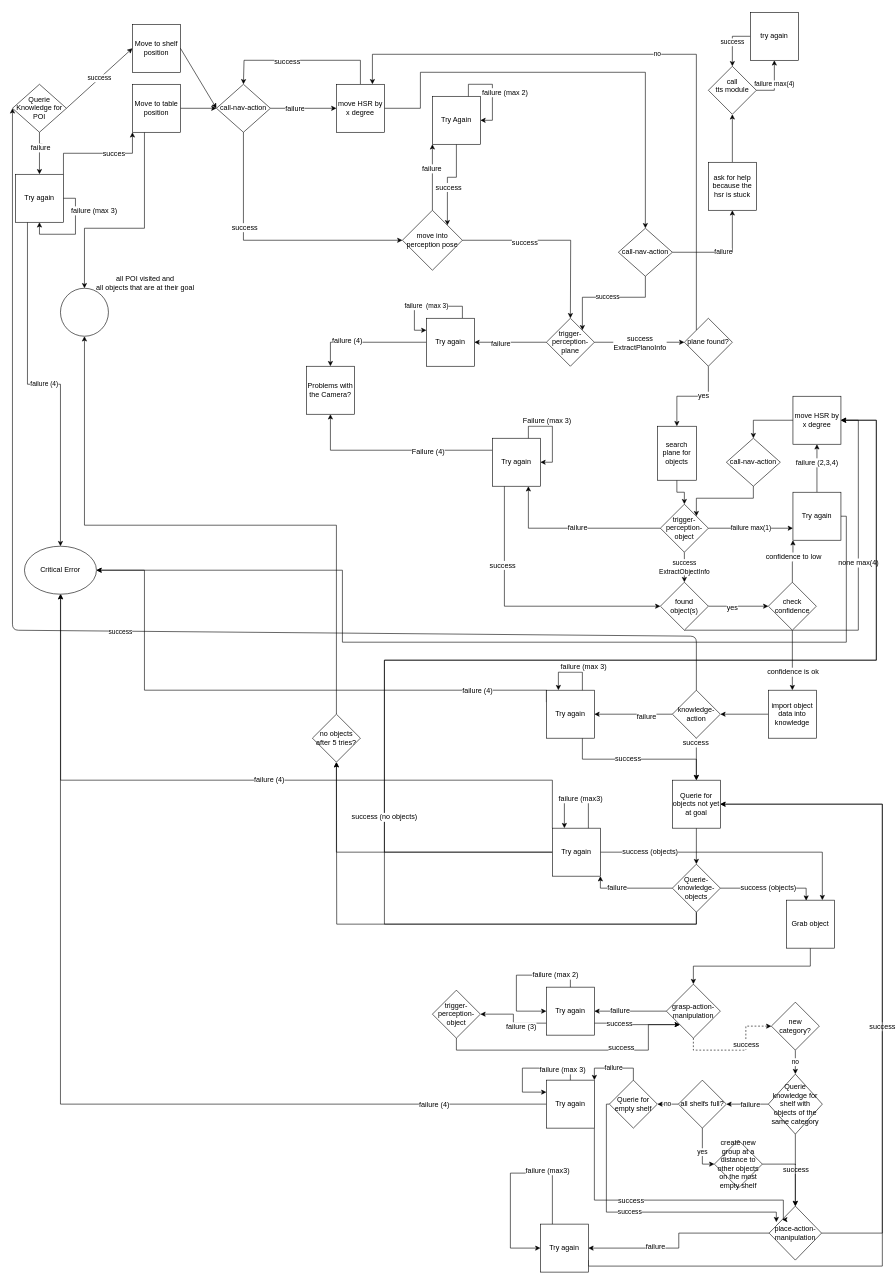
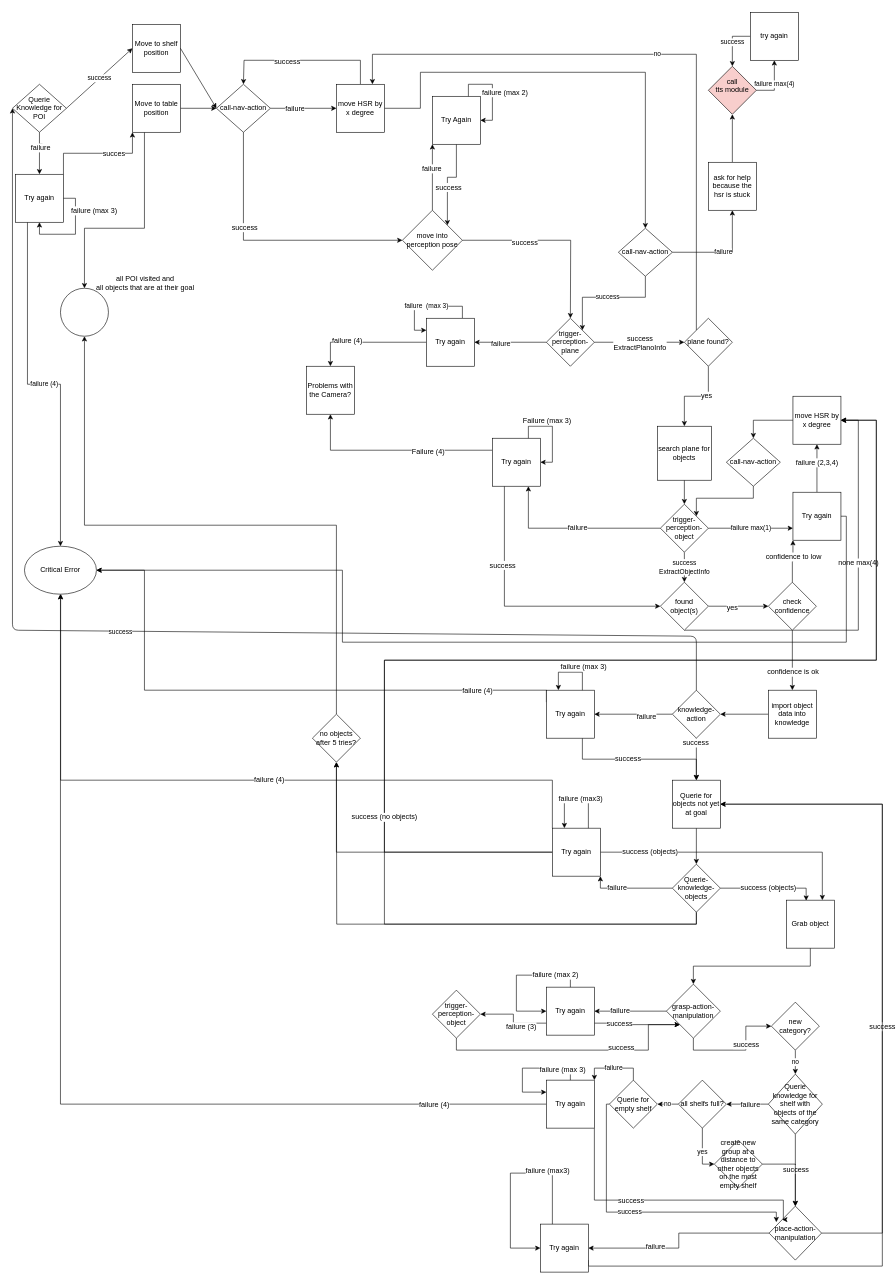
node "call tts module": fillcolor #ffffff -> #f8cecc
node "search plane for objects": size 39x54 -> 54x54
edge "grasp-action-manipulation" -> "new category?": style dashed -> solid
